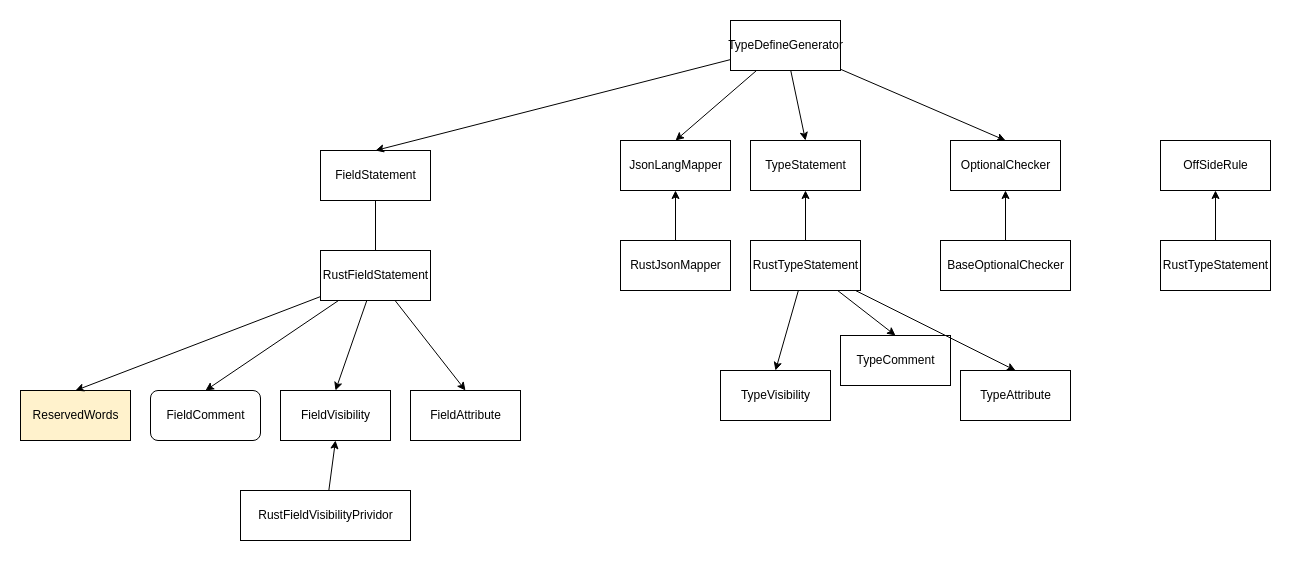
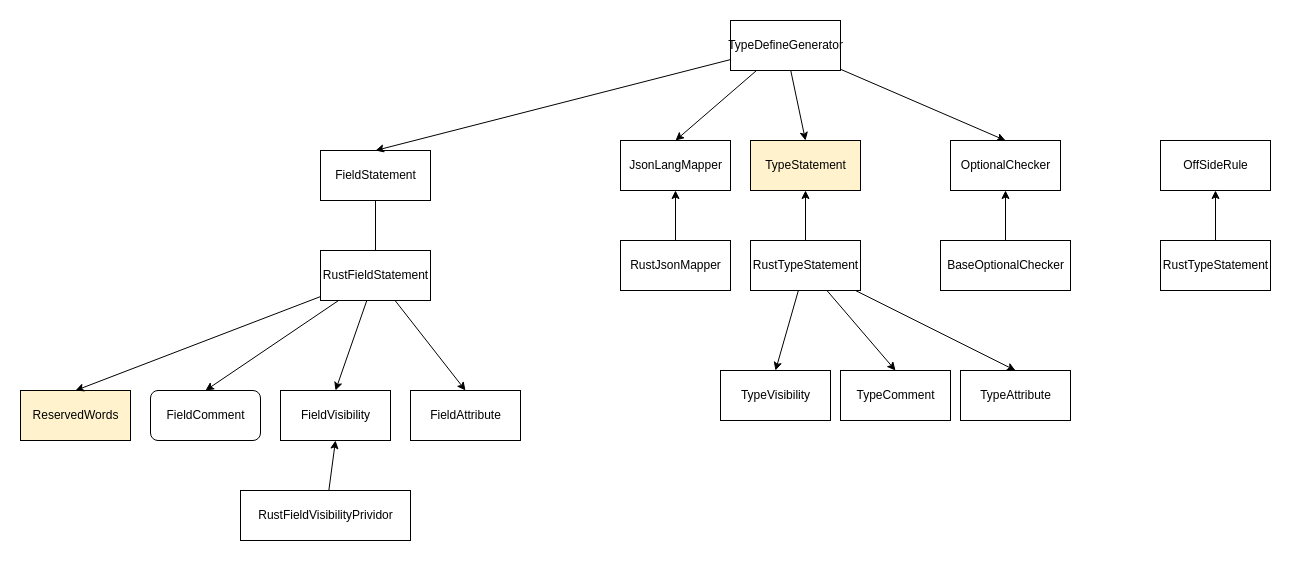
node "TypeStatement": fillcolor #ffffff -> #fff2cc
node "TypeComment": moved (896, 361) -> (896, 396)
